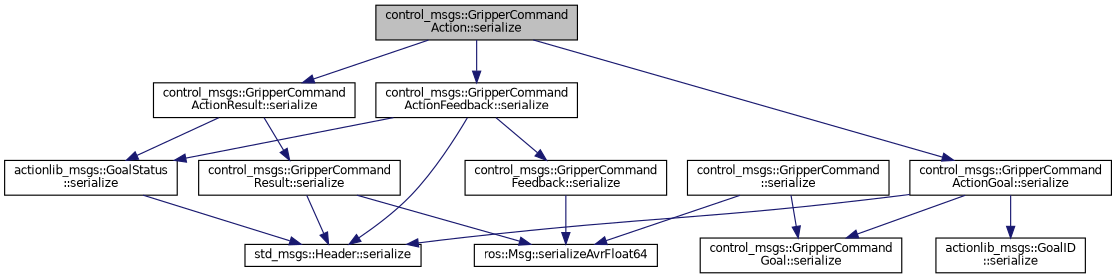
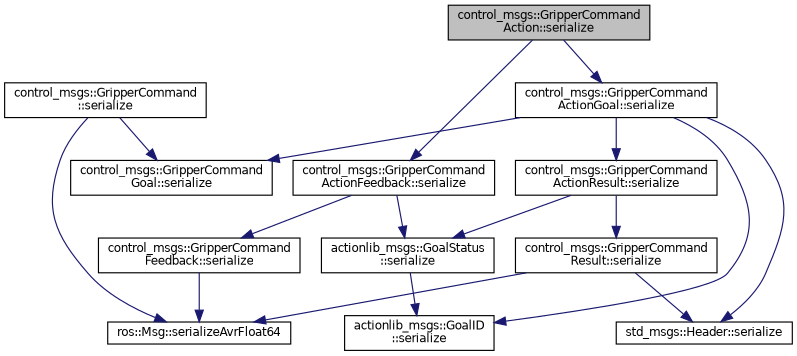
edge "control_msgs::GripperCommand Action::serialize" -> "control_msgs::GripperCommand ActionResult::serialize": now "control_msgs::GripperCommand ActionGoal::serialize" -> "control_msgs::GripperCommand ActionResult::serialize"
edge "control_msgs::GripperCommand ActionFeedback::serialize" -> "std_msgs::Header::serialize": removed
edge "actionlib_msgs::GoalStatus ::serialize" -> "std_msgs::Header::serialize": now "actionlib_msgs::GoalStatus ::serialize" -> "actionlib_msgs::GoalID ::serialize"
